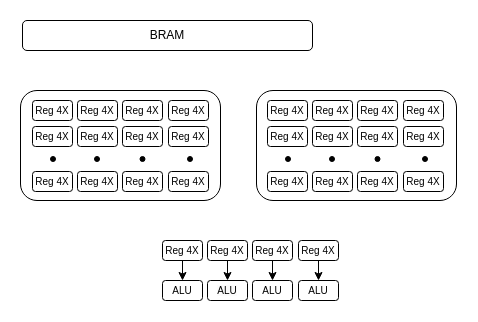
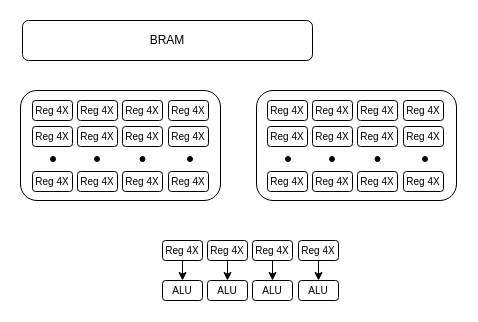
node "BRAM": size 290x30 -> 290x40
